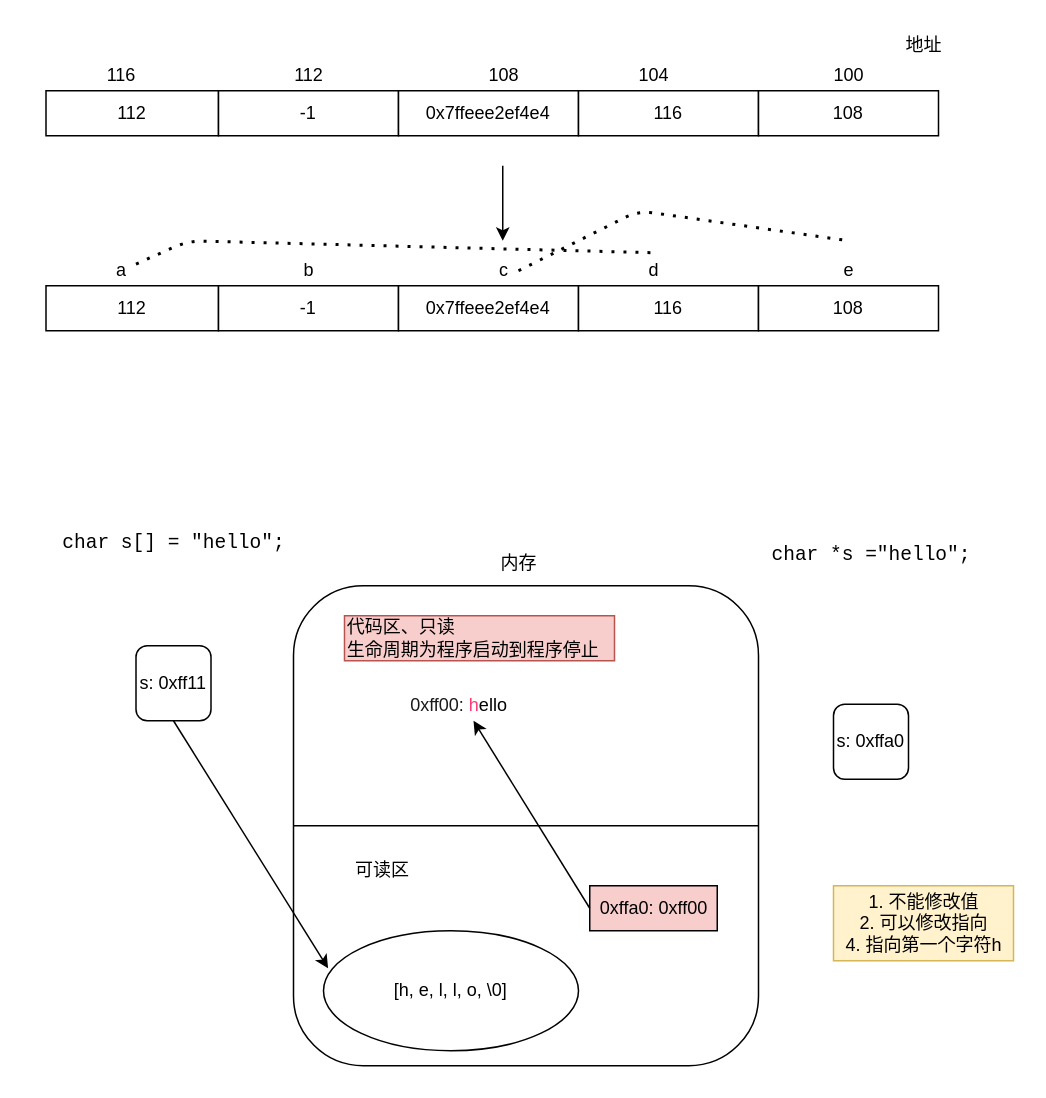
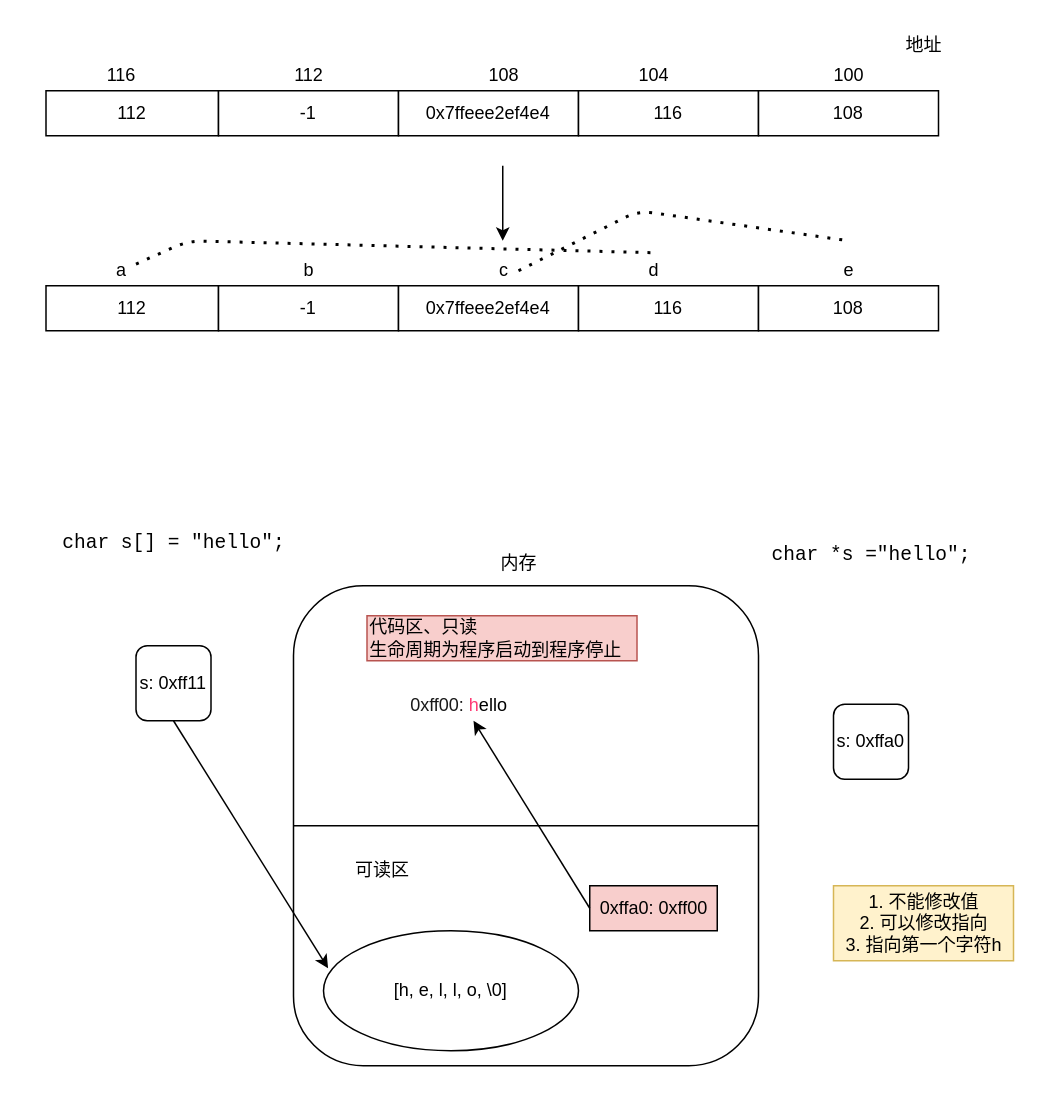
node "代码区、只读 生命周期为程序启动到程序停止": moved (479, 638) -> (502, 638)
node "1. 不能修改值 2. 可以修改指向 4. 指向第一个字符h": label "1. 不能修改值 2. 可以修改指向 4. 指向第一个字符h" -> "1. 不能修改值 2. 可以修改指向 3. 指向第一个字符h"
